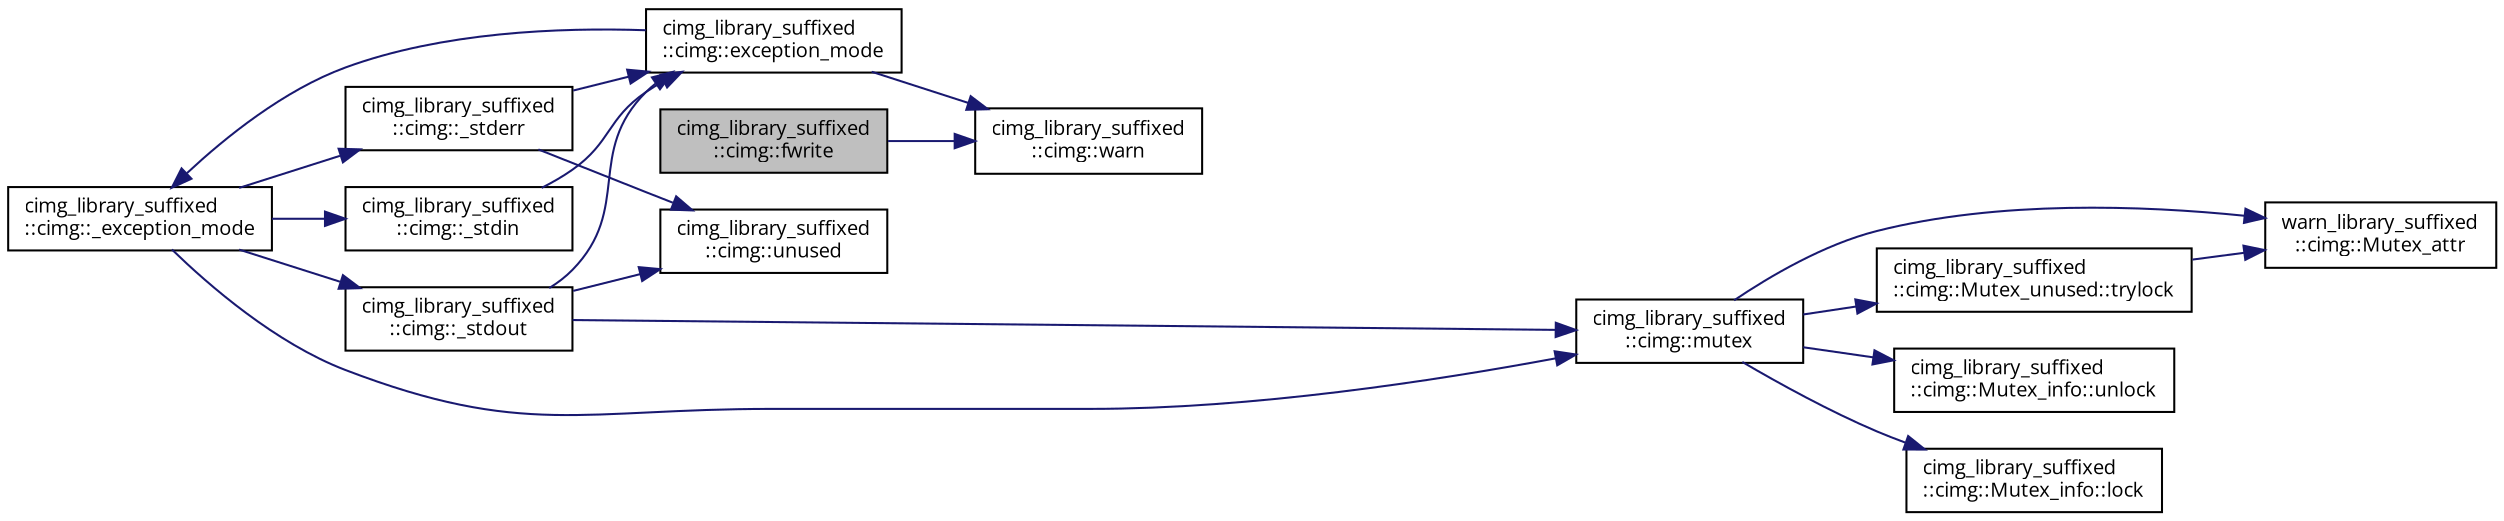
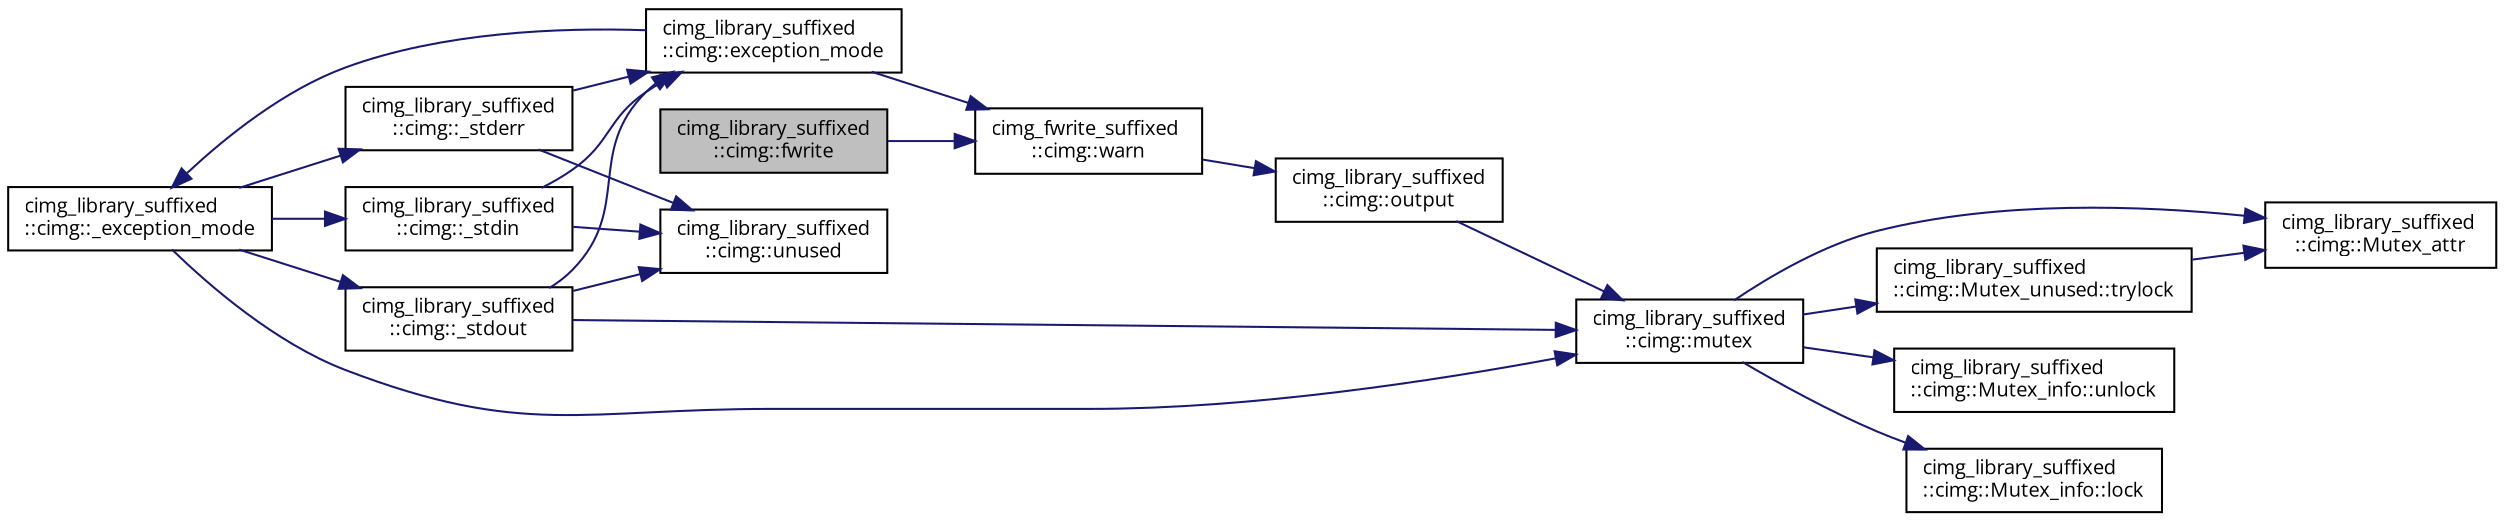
node "cimg_library_suffixed ::cimg::warn": label "cimg_library_suffixed ::cimg::warn" -> "cimg_fwrite_suffixed ::cimg::warn"
node "cimg_library_suffixed ::cimg::output": added
edge "cimg_library_suffixed ::cimg::_stdin" -> "cimg_library_suffixed ::cimg::unused": added
node "warn_library_suffixed ::cimg::Mutex_attr": label "warn_library_suffixed ::cimg::Mutex_attr" -> "cimg_library_suffixed ::cimg::Mutex_attr"
